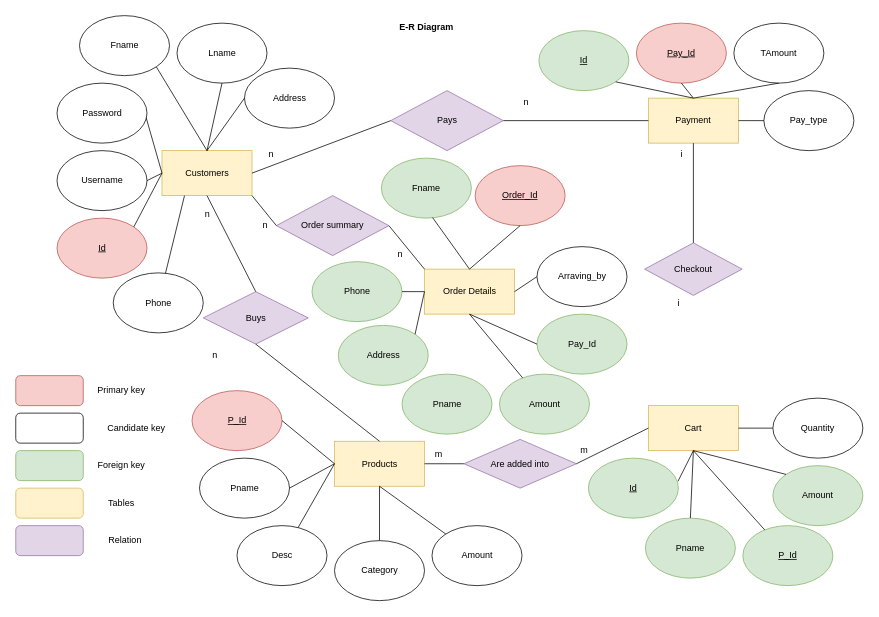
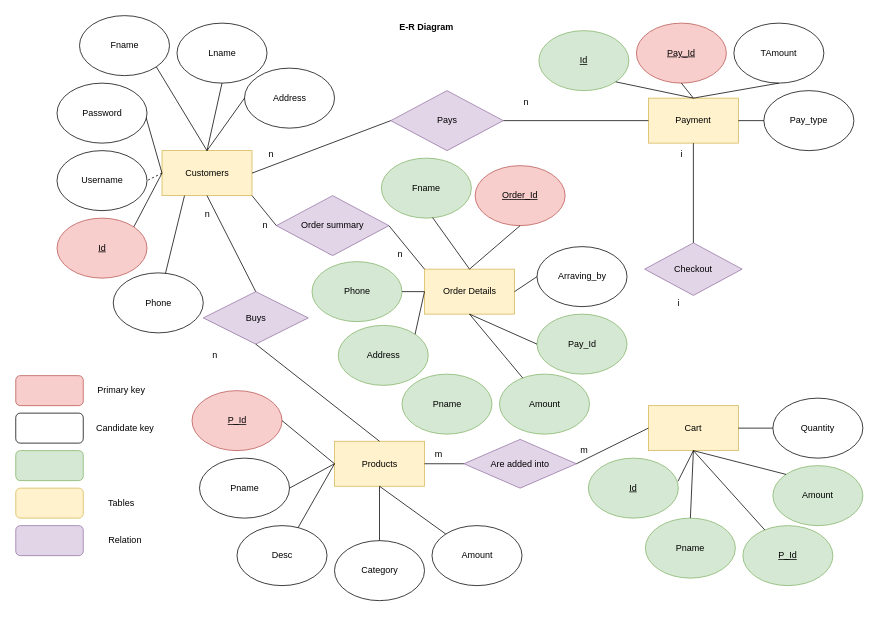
edge "Customers" -- "Username": style solid -> dashed
node "Candidate key": moved (136, 428) -> (125, 428)
node "Foreign key": removed
